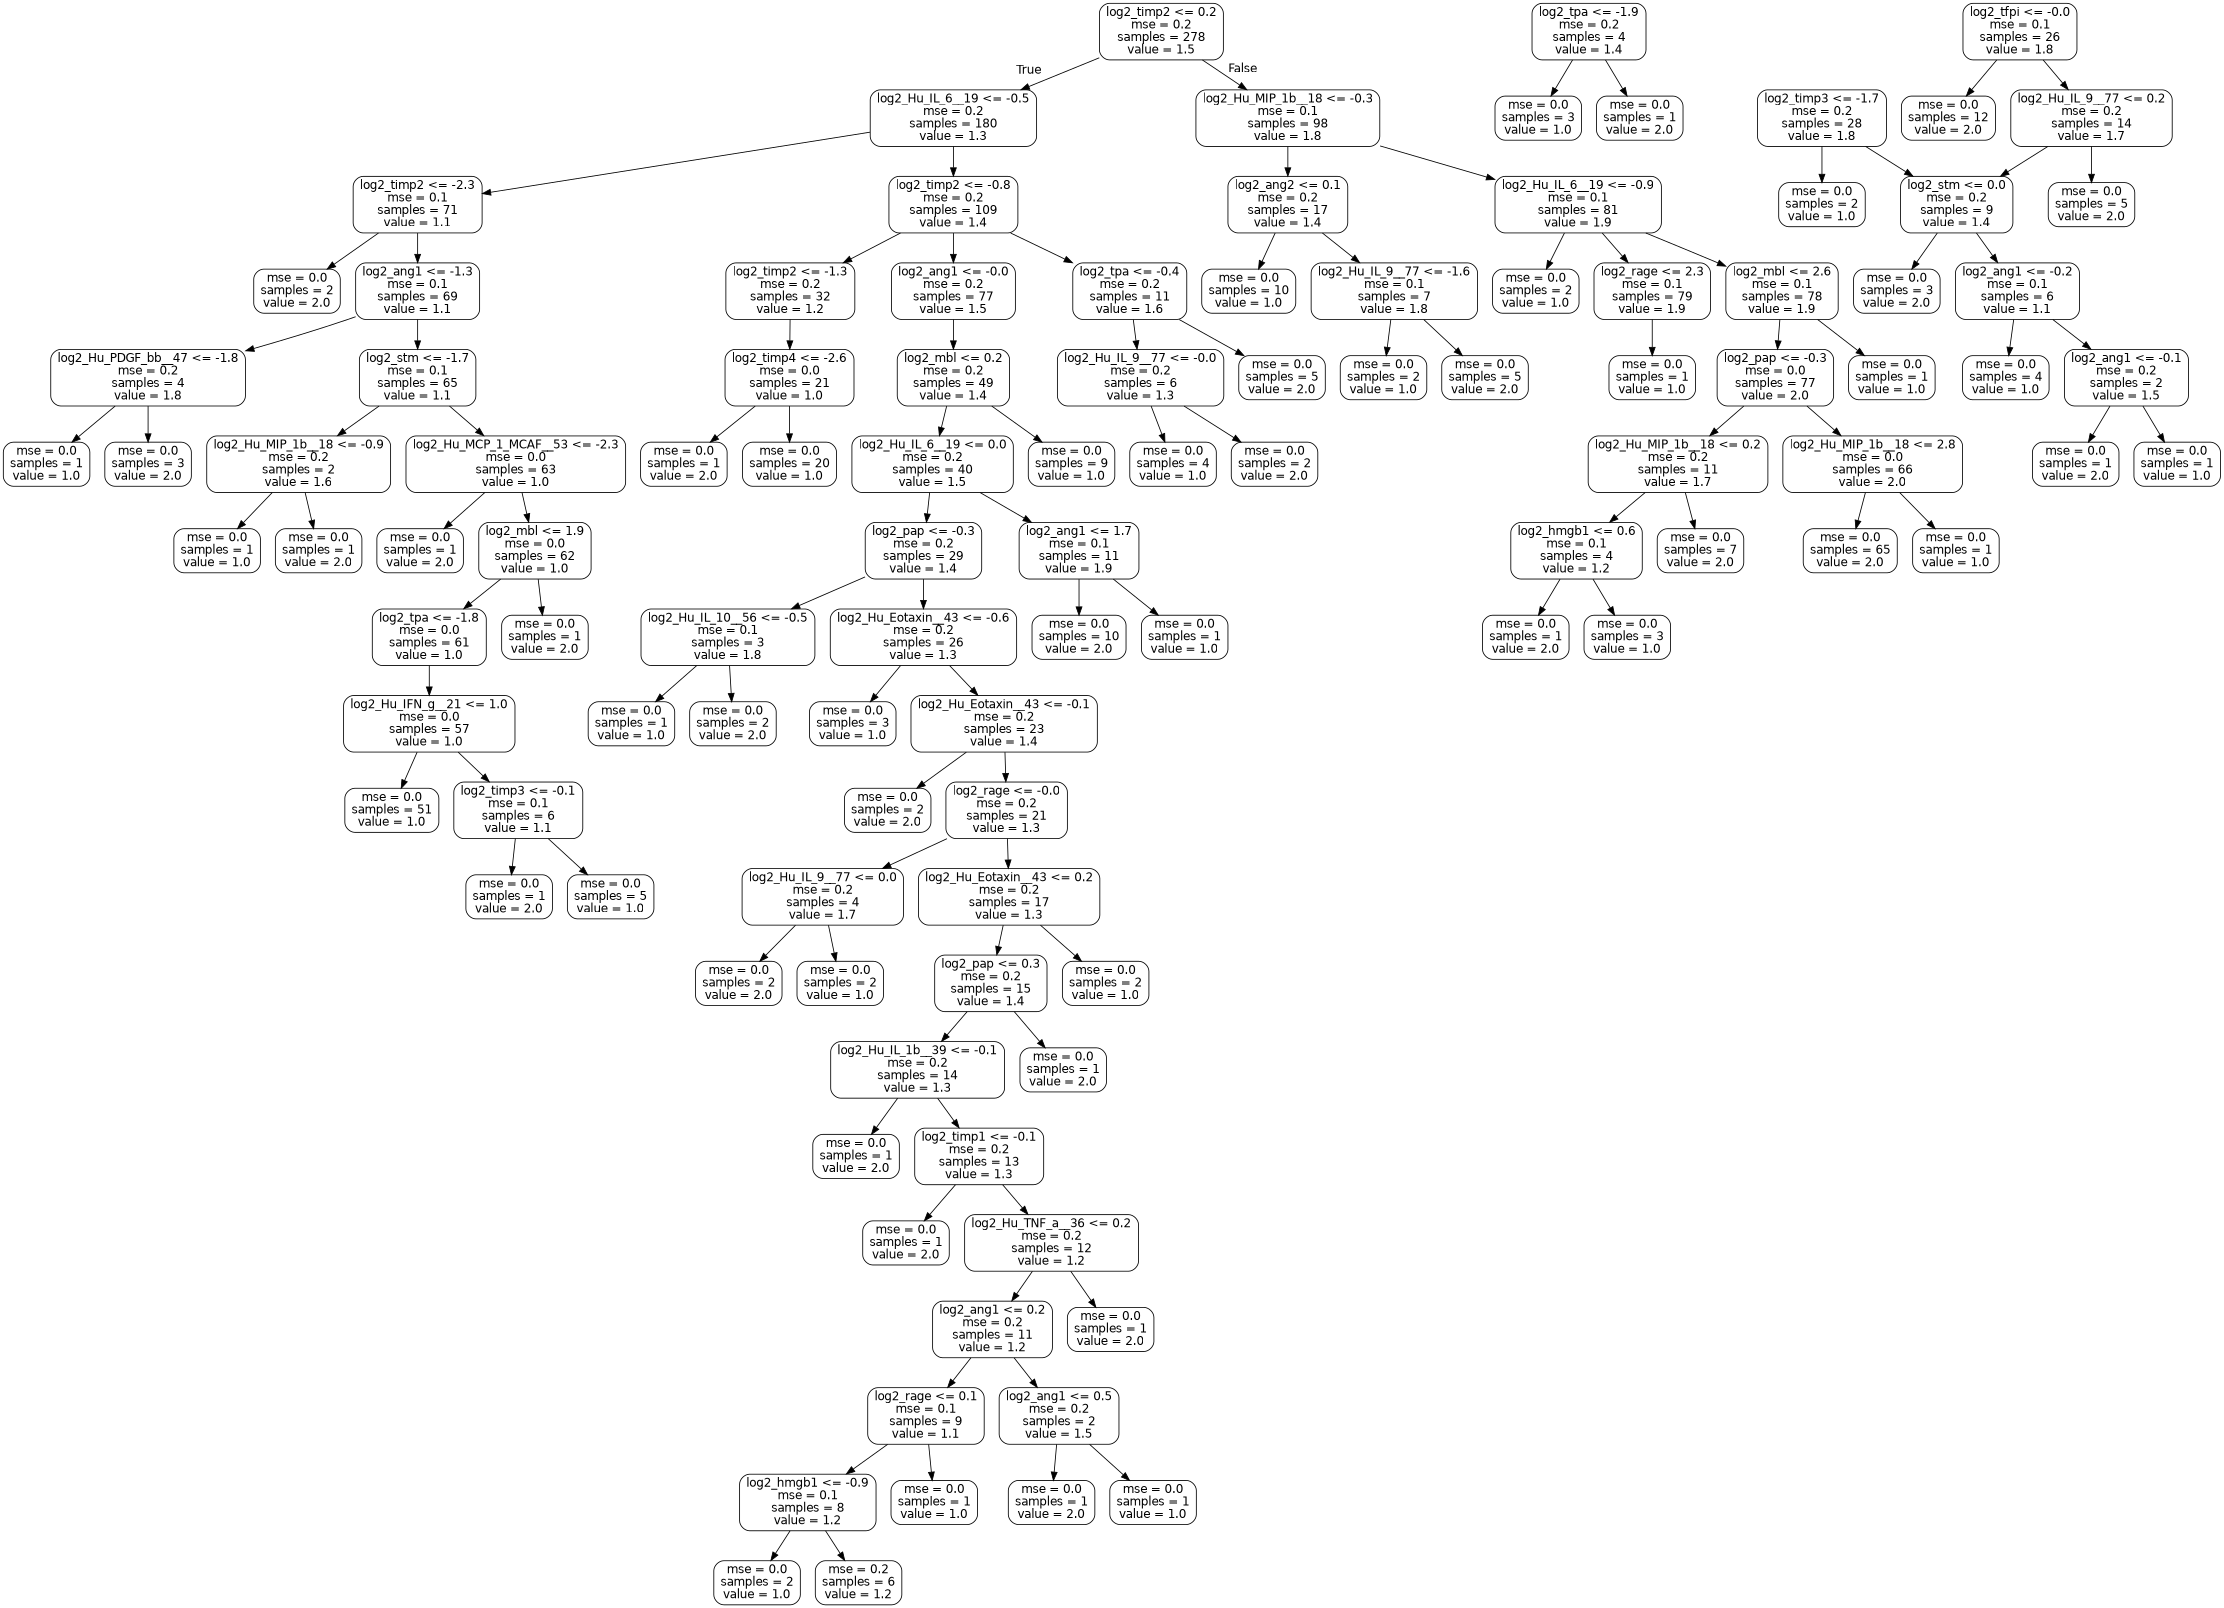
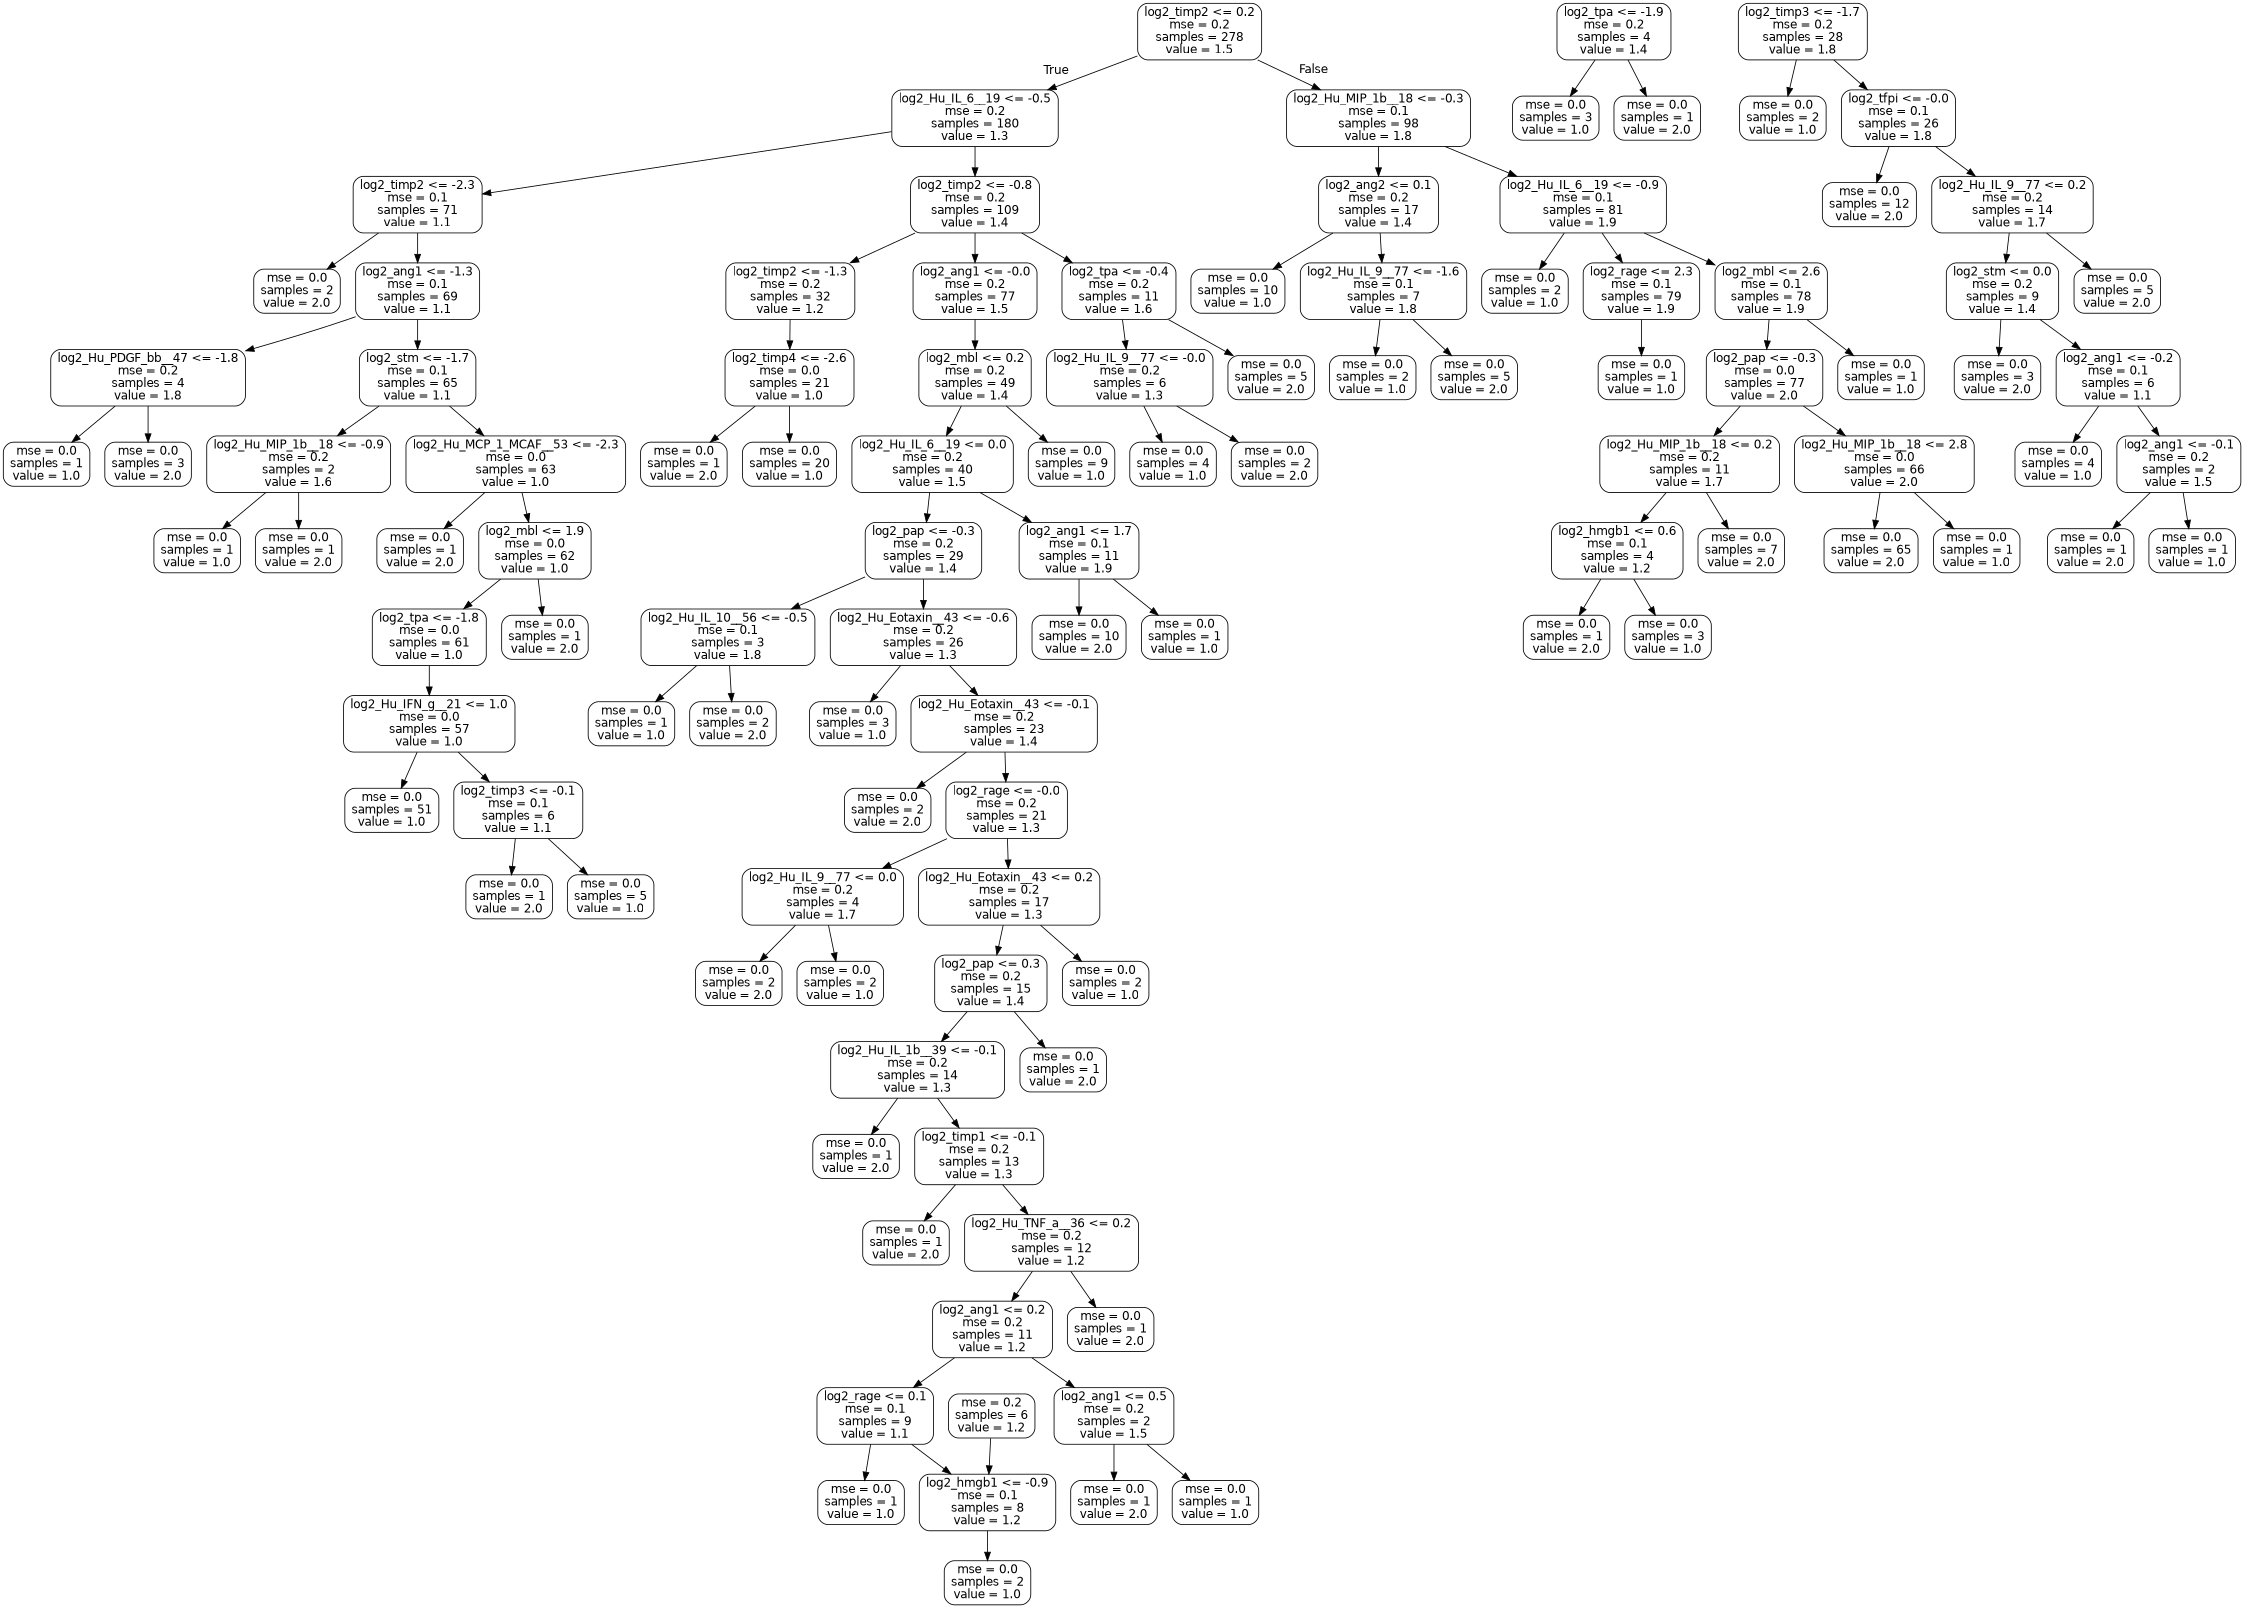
edge "log2_timp3 <= -1.7 mse = 0.2 samples = 28 value = 1.8" -> "log2_stm <= 0.0 mse = 0.2 samples = 9 value = 1.4": now "log2_timp3 <= -1.7 mse = 0.2 samples = 28 value = 1.8" -> "log2_tfpi <= -0.0 mse = 0.1 samples = 26 value = 1.8"
edge "log2_hmgb1 <= -0.9 mse = 0.1 samples = 8 value = 1.2" -> "mse = 0.2 samples = 6 value = 1.2": reversed
